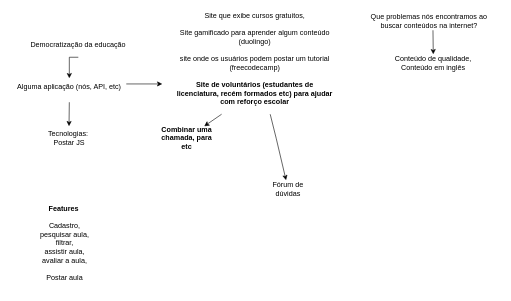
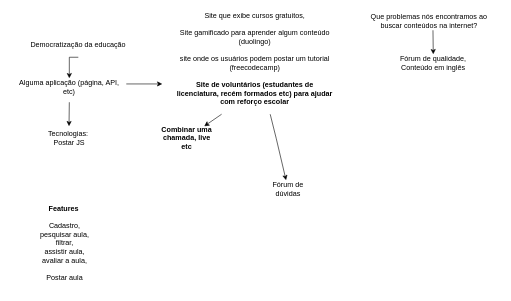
node "Conteúdo de qualidade, Conteúdo em inglês": label "Conteúdo de qualidade, Conteúdo em inglês" -> "Fórum de qualidade, Conteúdo em inglês"
node "Alguma aplicação (nós, API, etc)": label "Alguma aplicação (nós, API, etc)" -> "Alguma aplicação (página, API, etc)"
node "Combinar uma chamada, para etc": label "Combinar uma chamada, para etc" -> "Combinar uma chamada, live etc"
